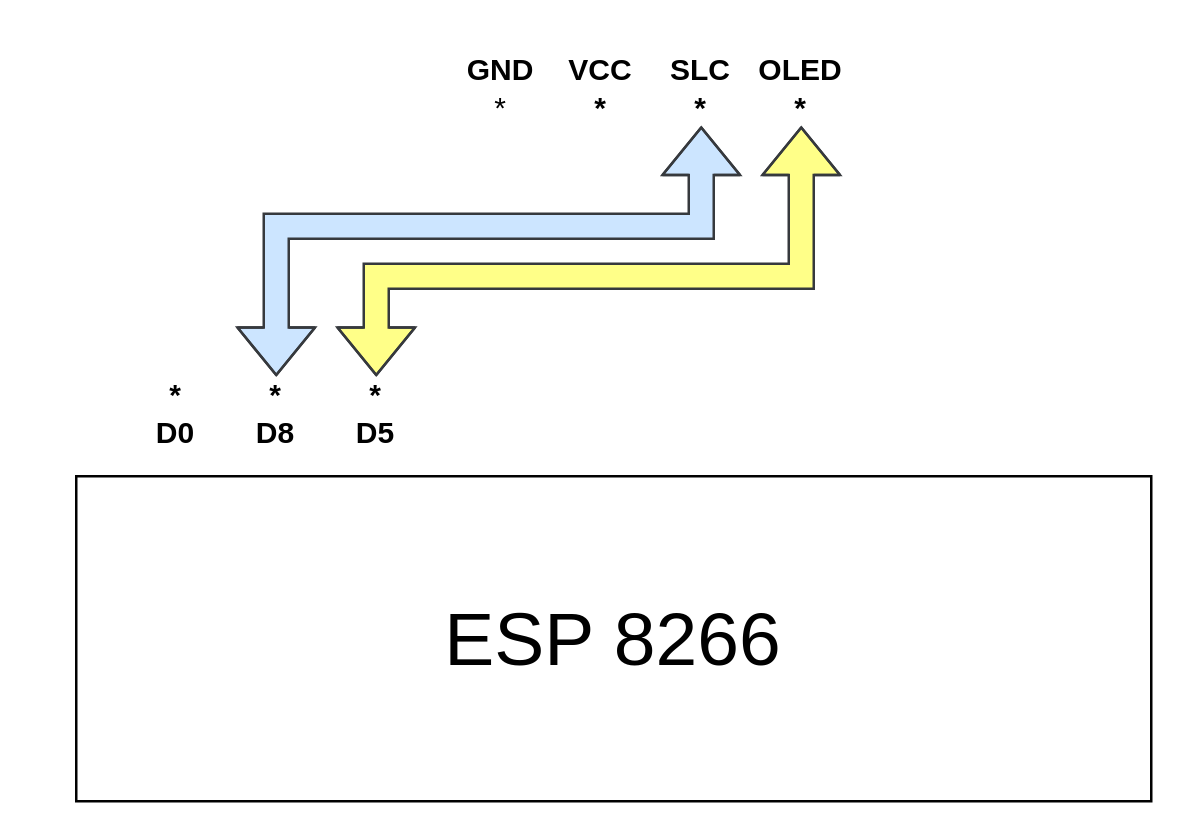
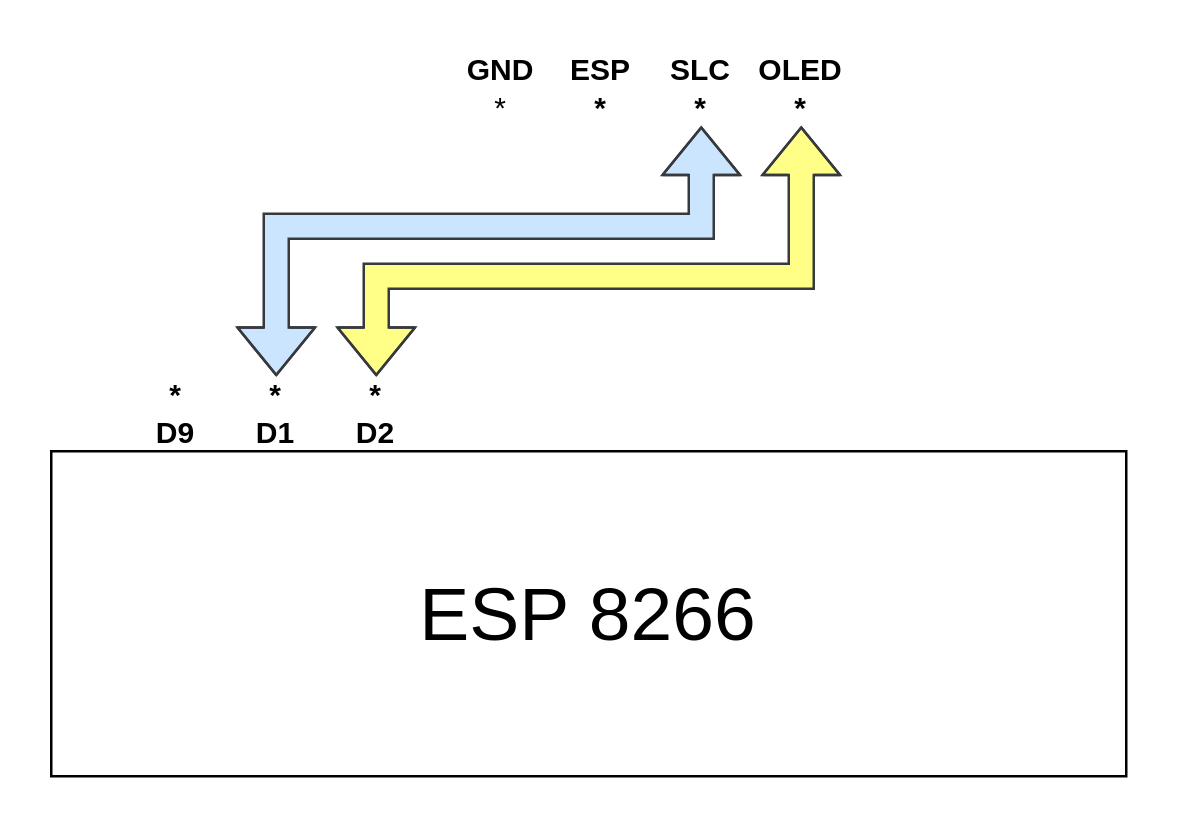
node "VCC *": label "VCC *" -> "ESP *"
node "* D0": label "* D0" -> "* D9"
node "* D8": label "* D8" -> "* D1"
node "* D5": label "* D5" -> "* D2"
node "ESP 8266": moved (614, 639) -> (589, 614)
